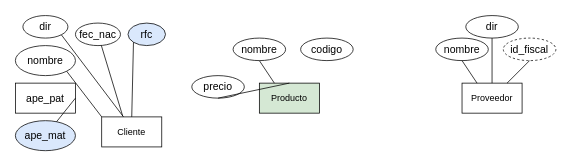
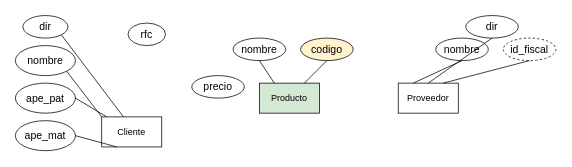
node "fec_nac": removed
node "rfc": fillcolor #dae8fc -> #ffffff
node "codigo": fillcolor #ffffff -> #fff2cc
edge "codigo" -- "Producto": added
edge "fec_nac" -- "Cliente": removed
edge "rfc" -- "Cliente": removed
edge "precio" -- "Producto": removed
node "ape_pat": shape rectangle -> ellipse
node "Proveedor": moved (492, 98) -> (428, 98)
edge "ape_pat" -- "ape_mat": now "ape_pat" -- "Cliente"
node "ape_mat": fillcolor #dae8fc -> #ffffff
edge "Cliente" -- "ape_mat": added
